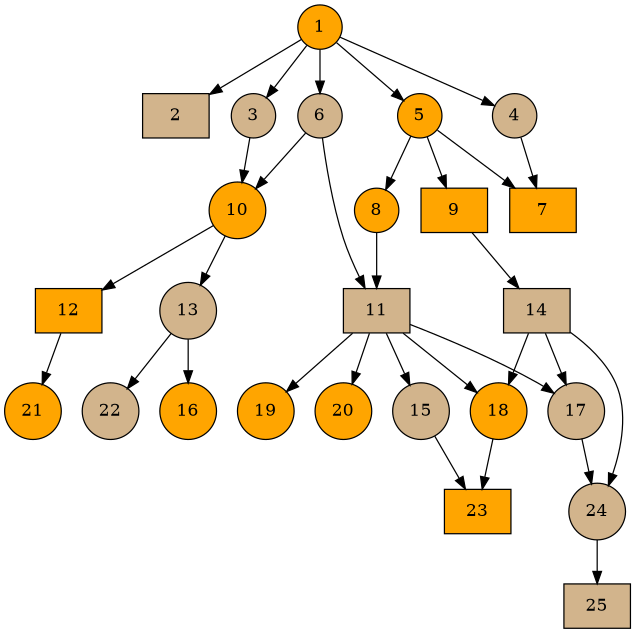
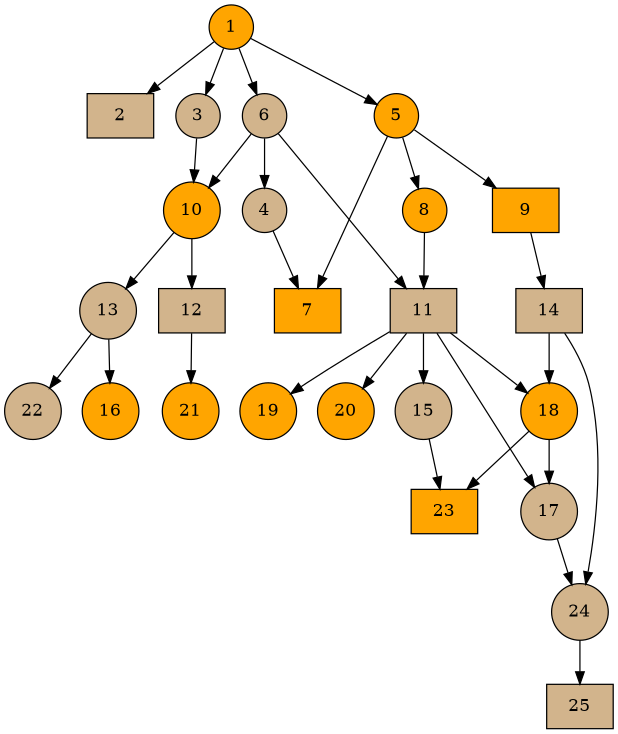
edge "1" -> "4": now "6" -> "4"
node "12": fillcolor orange -> tan
edge "14" -> "17": now "18" -> "17"
